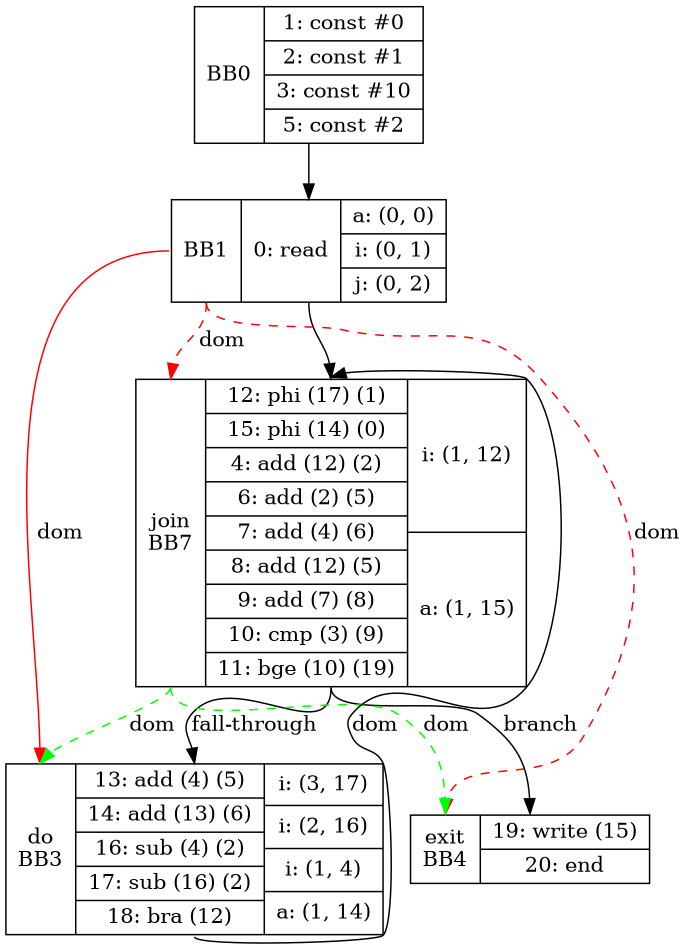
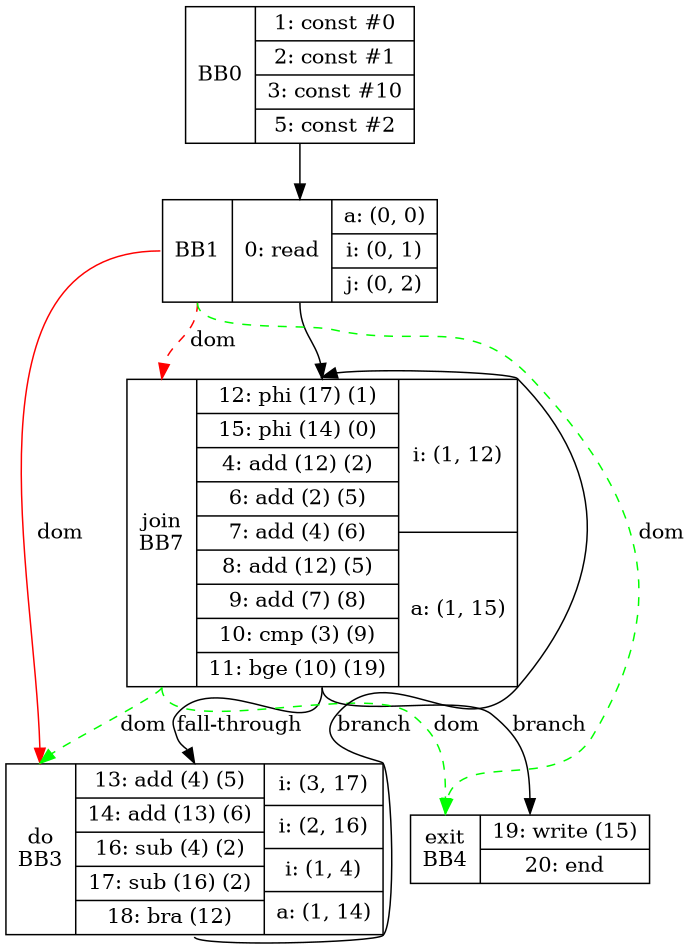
edge "BB1" -> "exit": color red -> green
edge "do" -> "join": label "dom" -> "branch"
